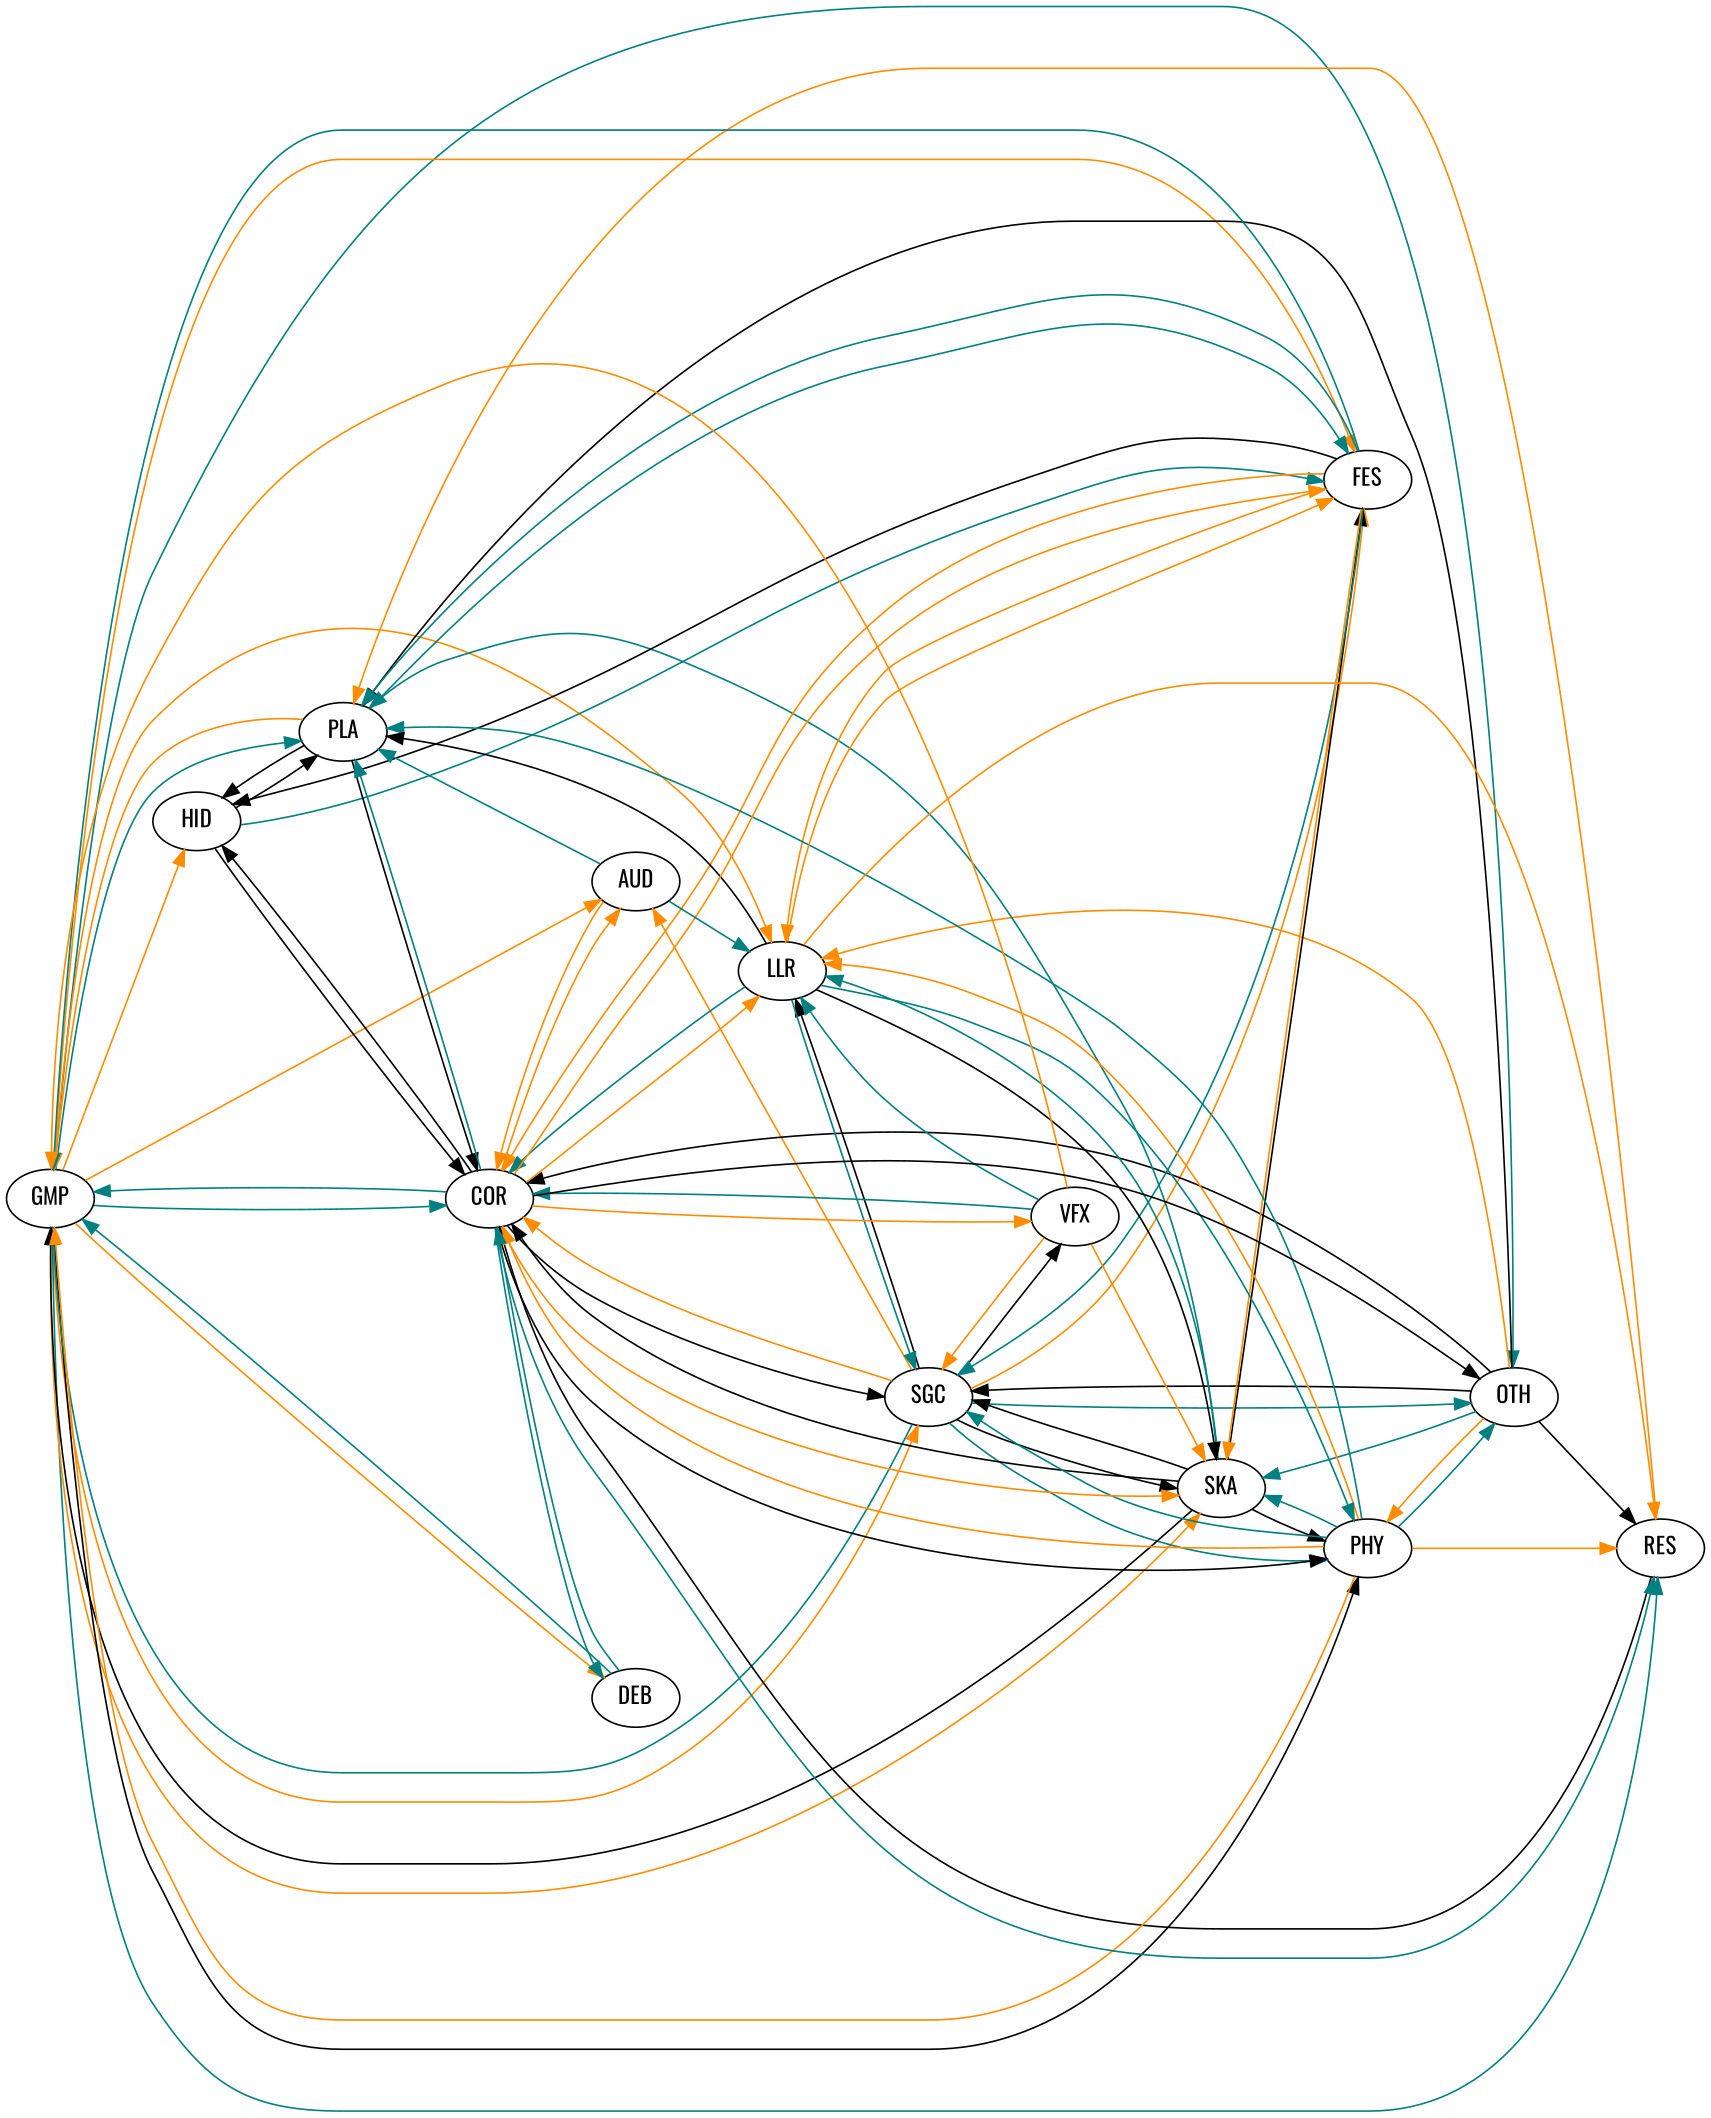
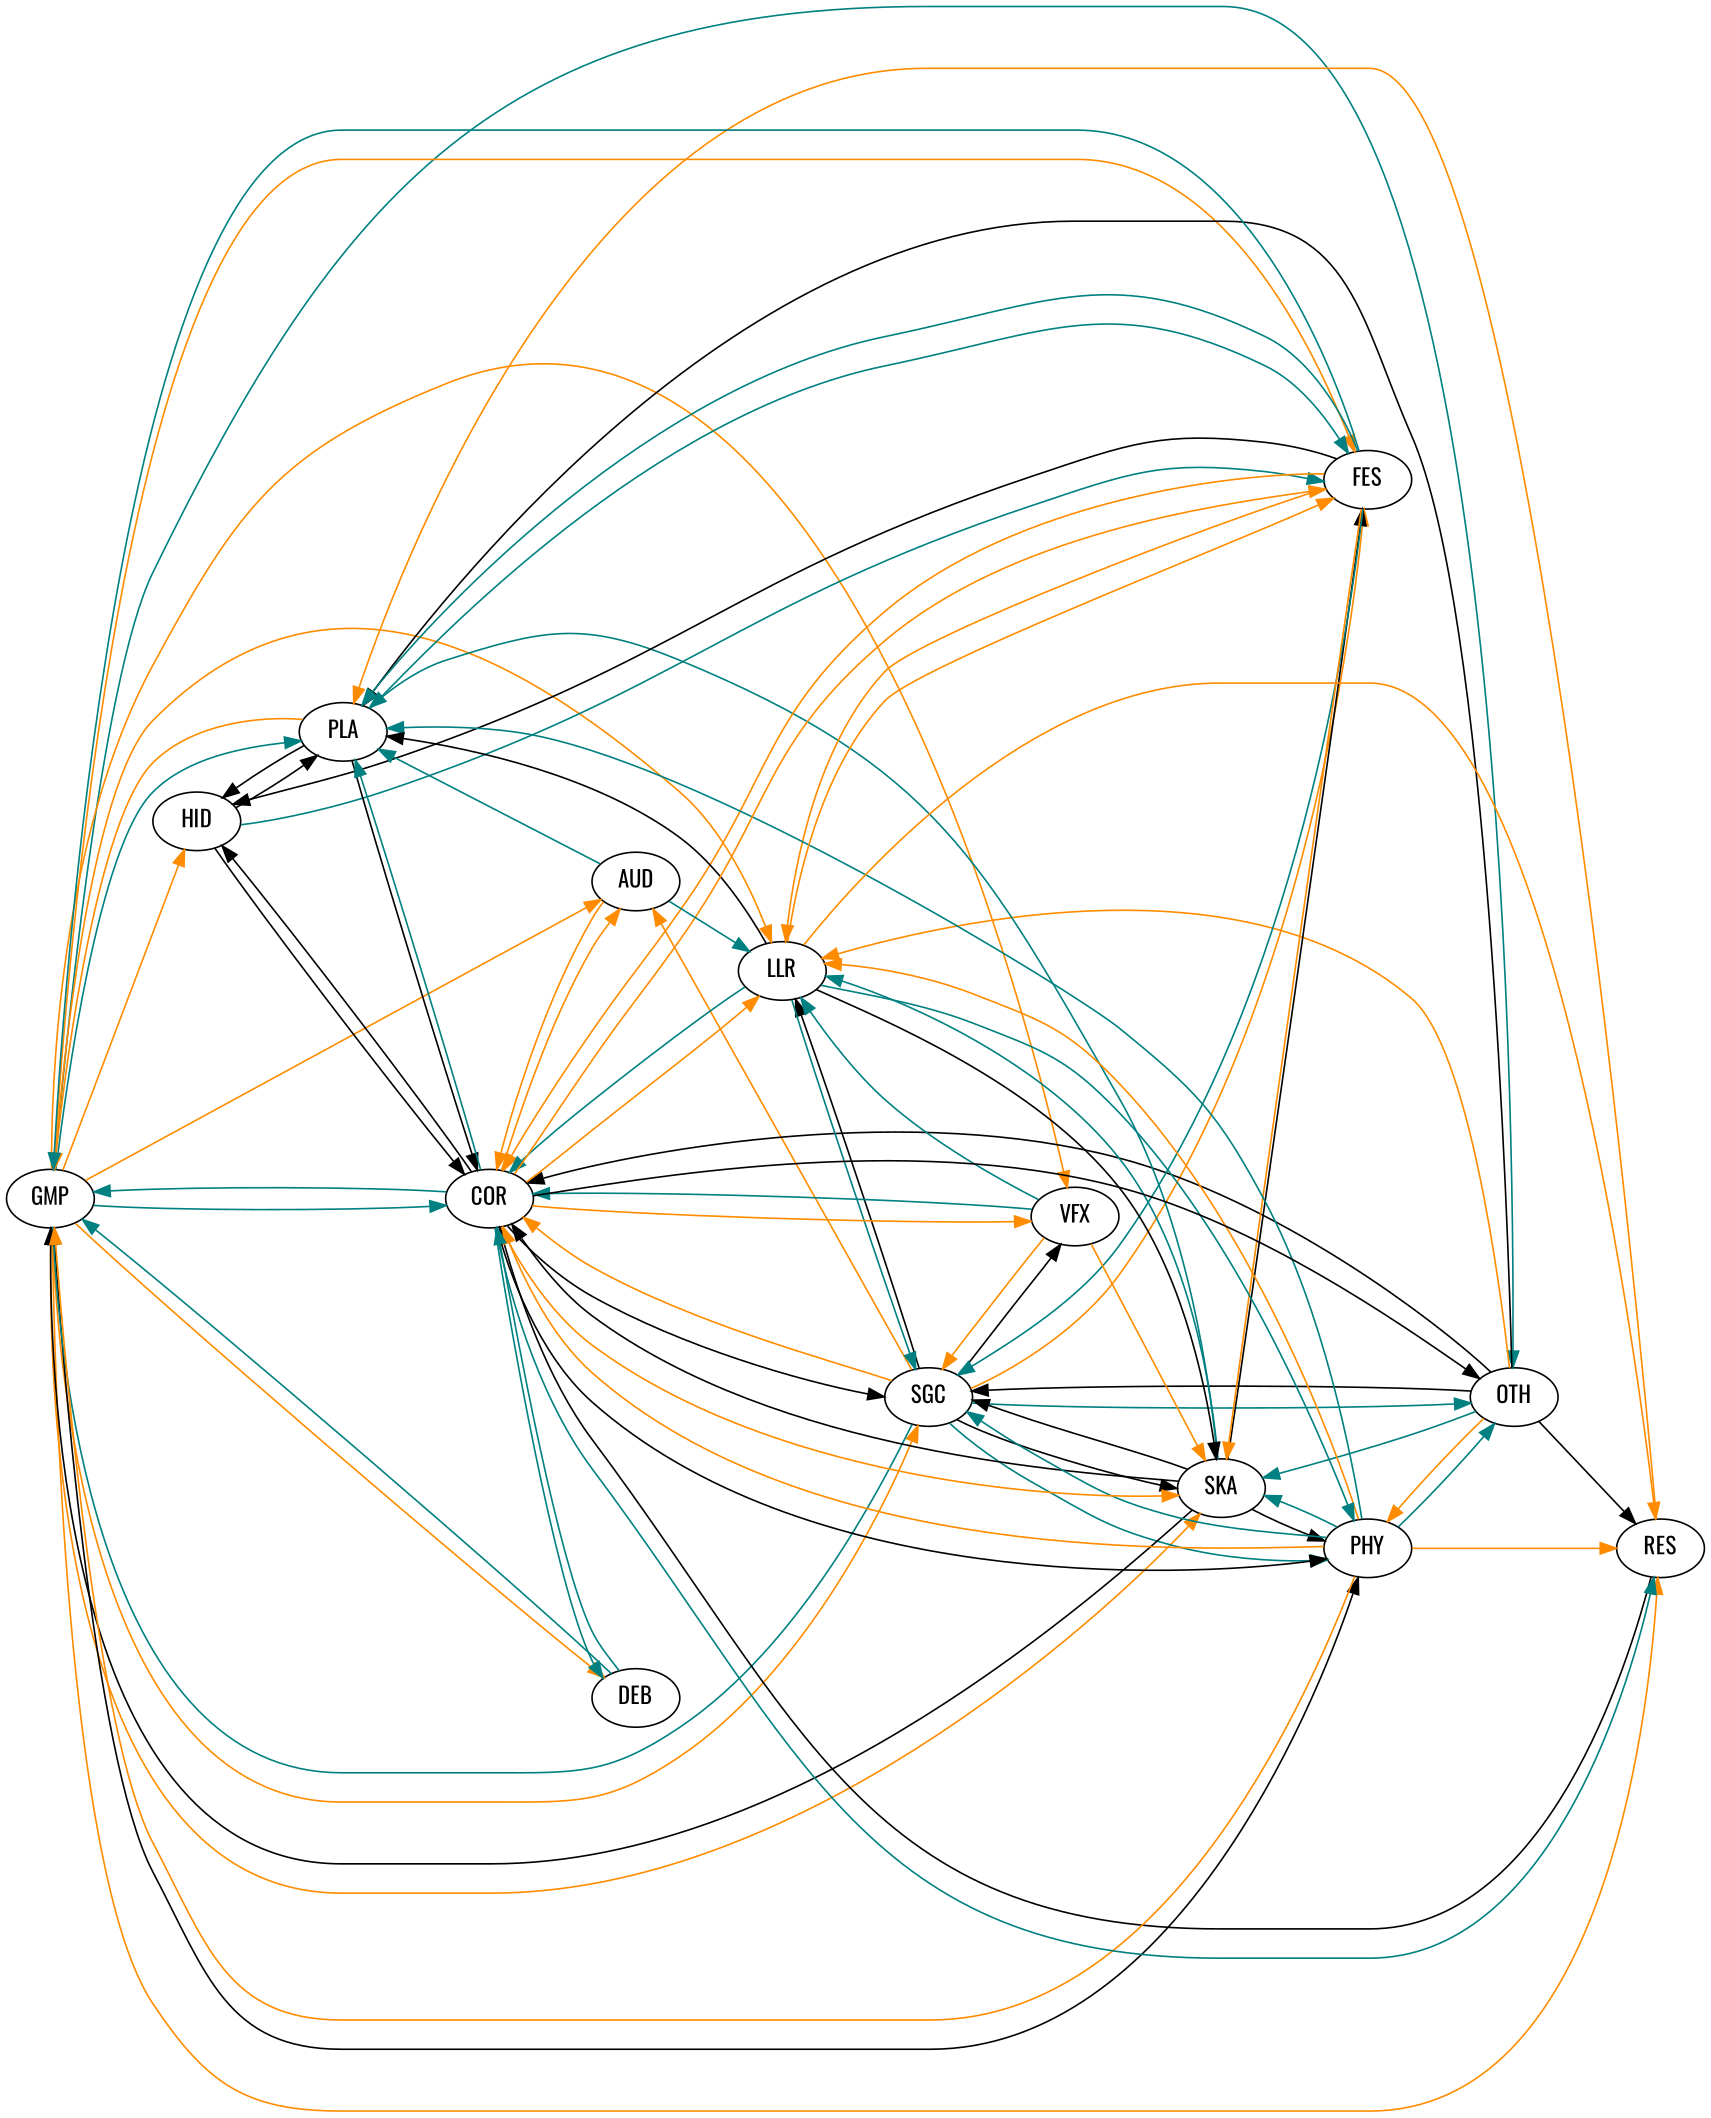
edge "VFX" -> "GMP": reversed
edge "GMP" -> "RES": color teal -> darkorange
